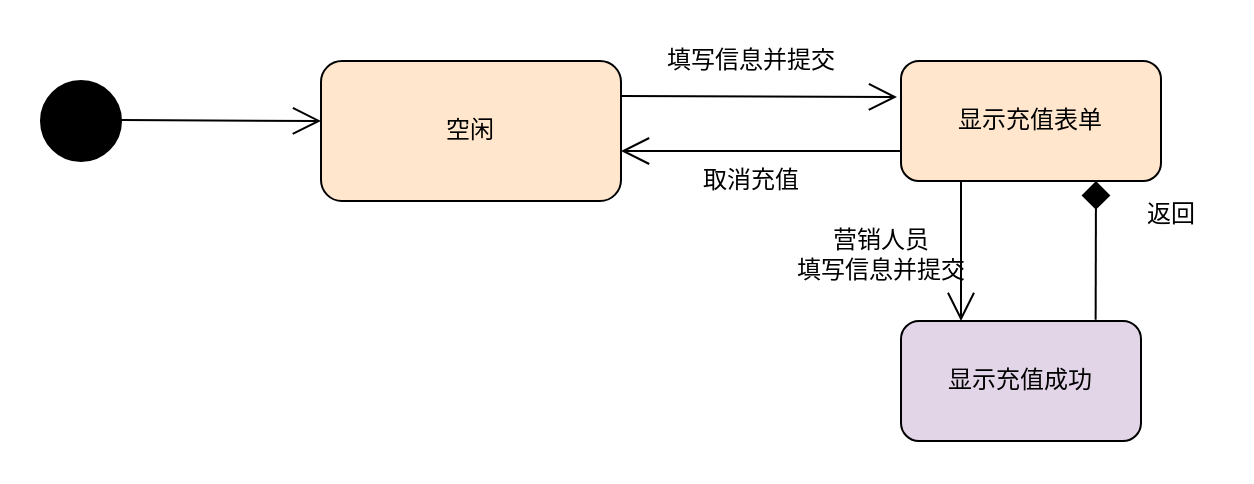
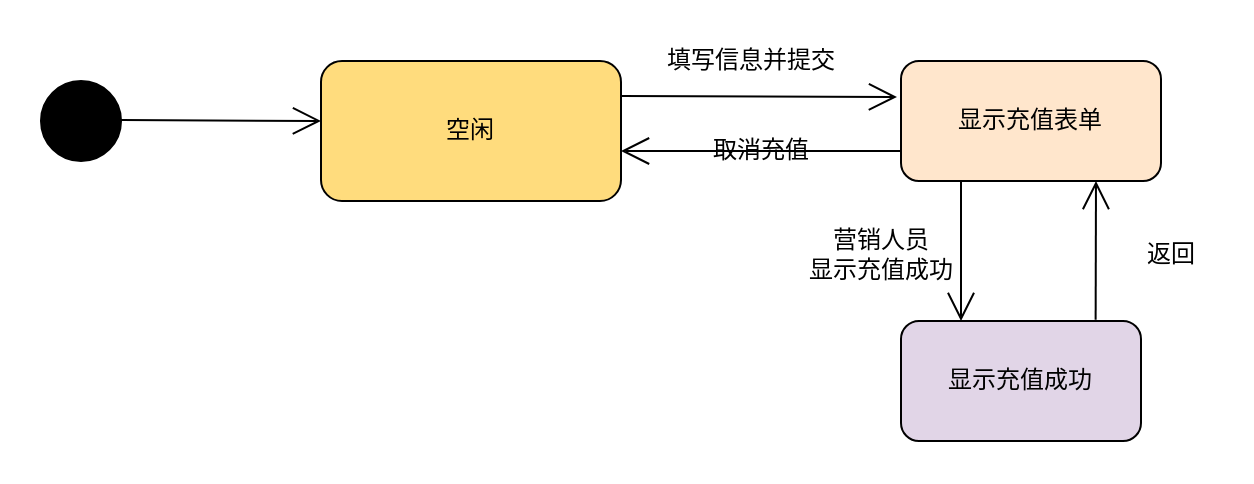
node "空闲": fillcolor #ffe6cc -> #ffdc7d
node "取消充值": moved (751, 181) -> (761, 151)
edge "显示充值成功" -> "显示充值表单": arrowhead diamond -> open
node "返回": moved (1171, 215) -> (1171, 255)
node "营销人员 填写信息并提交": label "营销人员 填写信息并提交" -> "营销人员 显示充值成功"
